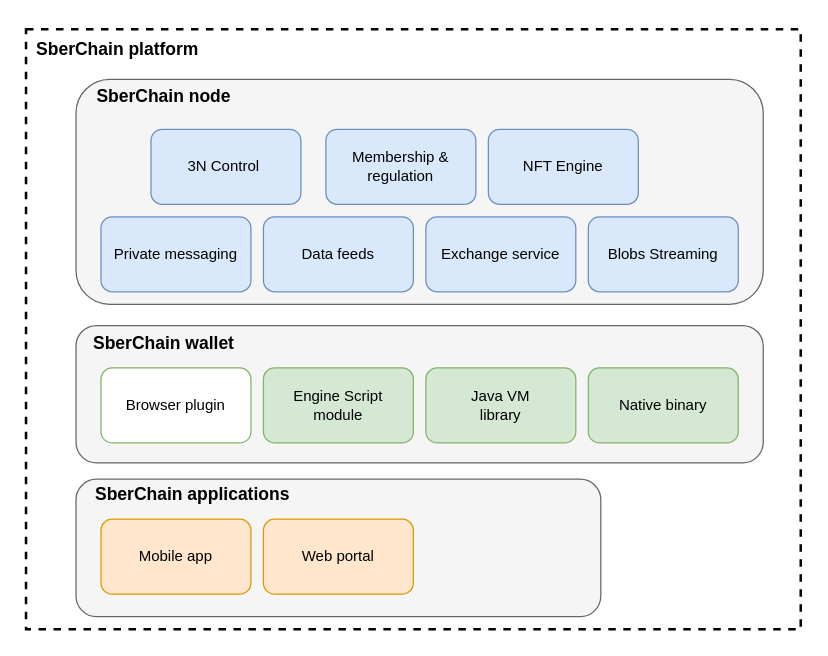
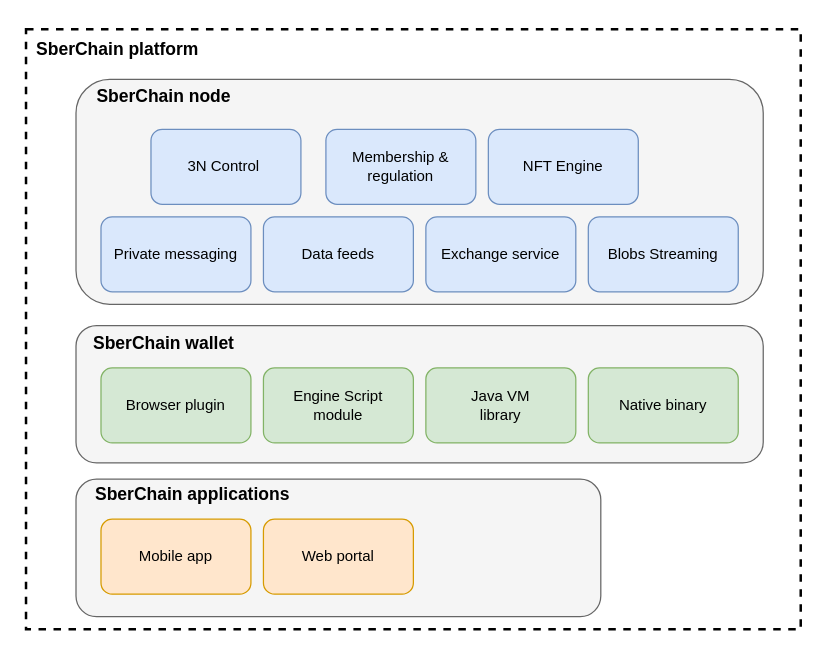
node "Browser plugin": fillcolor #ffffff -> #d5e8d4
